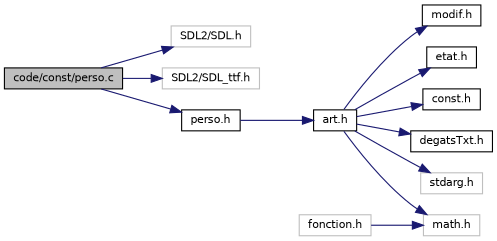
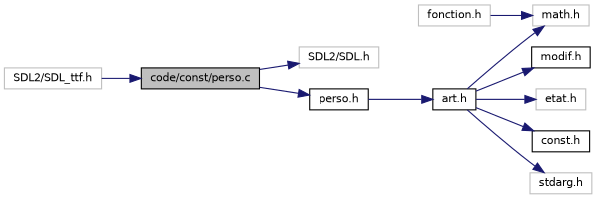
node "etat.h": color black -> grey75
edge "code/const/perso.c" -> "SDL2/SDL_ttf.h": reversed
node "degatsTxt.h": removed
